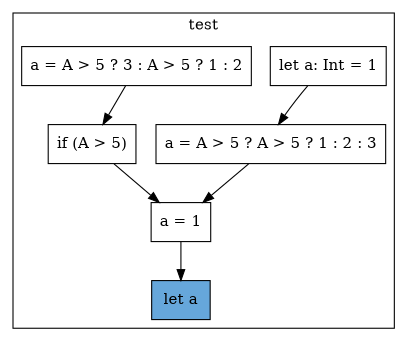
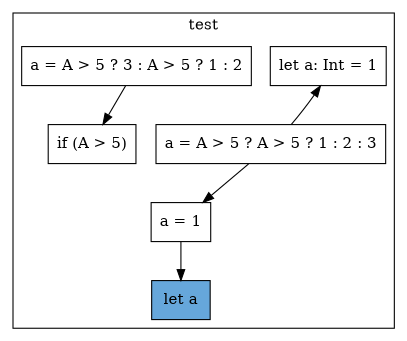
edge "let a: Int = 1" -> "a = A > 5 ? A > 5 ? 1 : 2 : 3": reversed
edge "if (A > 5)" -> "a = 1": removed
